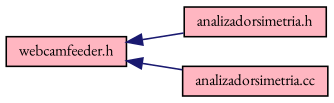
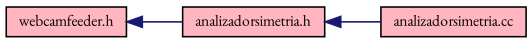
edge "analizadorsimetria.cc" -> "webcamfeeder.h": now "analizadorsimetria.cc" -> "analizadorsimetria.h"
